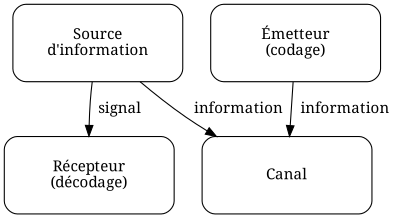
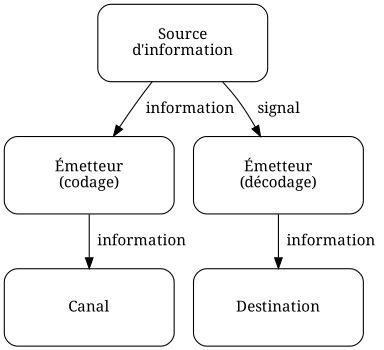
edge "Source d'information" -> "Canal": now "Source d'information" -> "Émetteur (codage)"
node "Récepteur (décodage)": label "Récepteur (décodage)" -> "Émetteur (décodage)"
node "Destination": added
